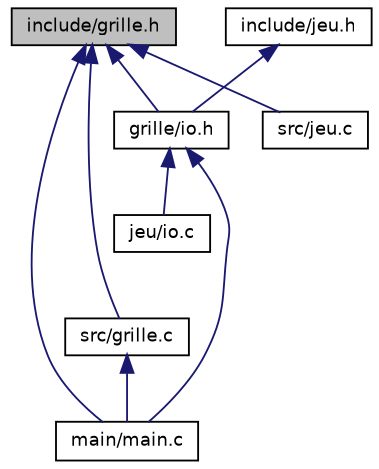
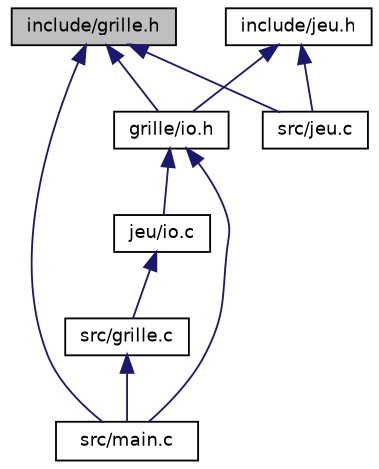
edge "src/jeu.c" -> "include/jeu.h": added
edge "src/grille.c" -> "include/grille.h": now "src/grille.c" -> "jeu/io.c"
node "main/main.c": label "main/main.c" -> "src/main.c"
